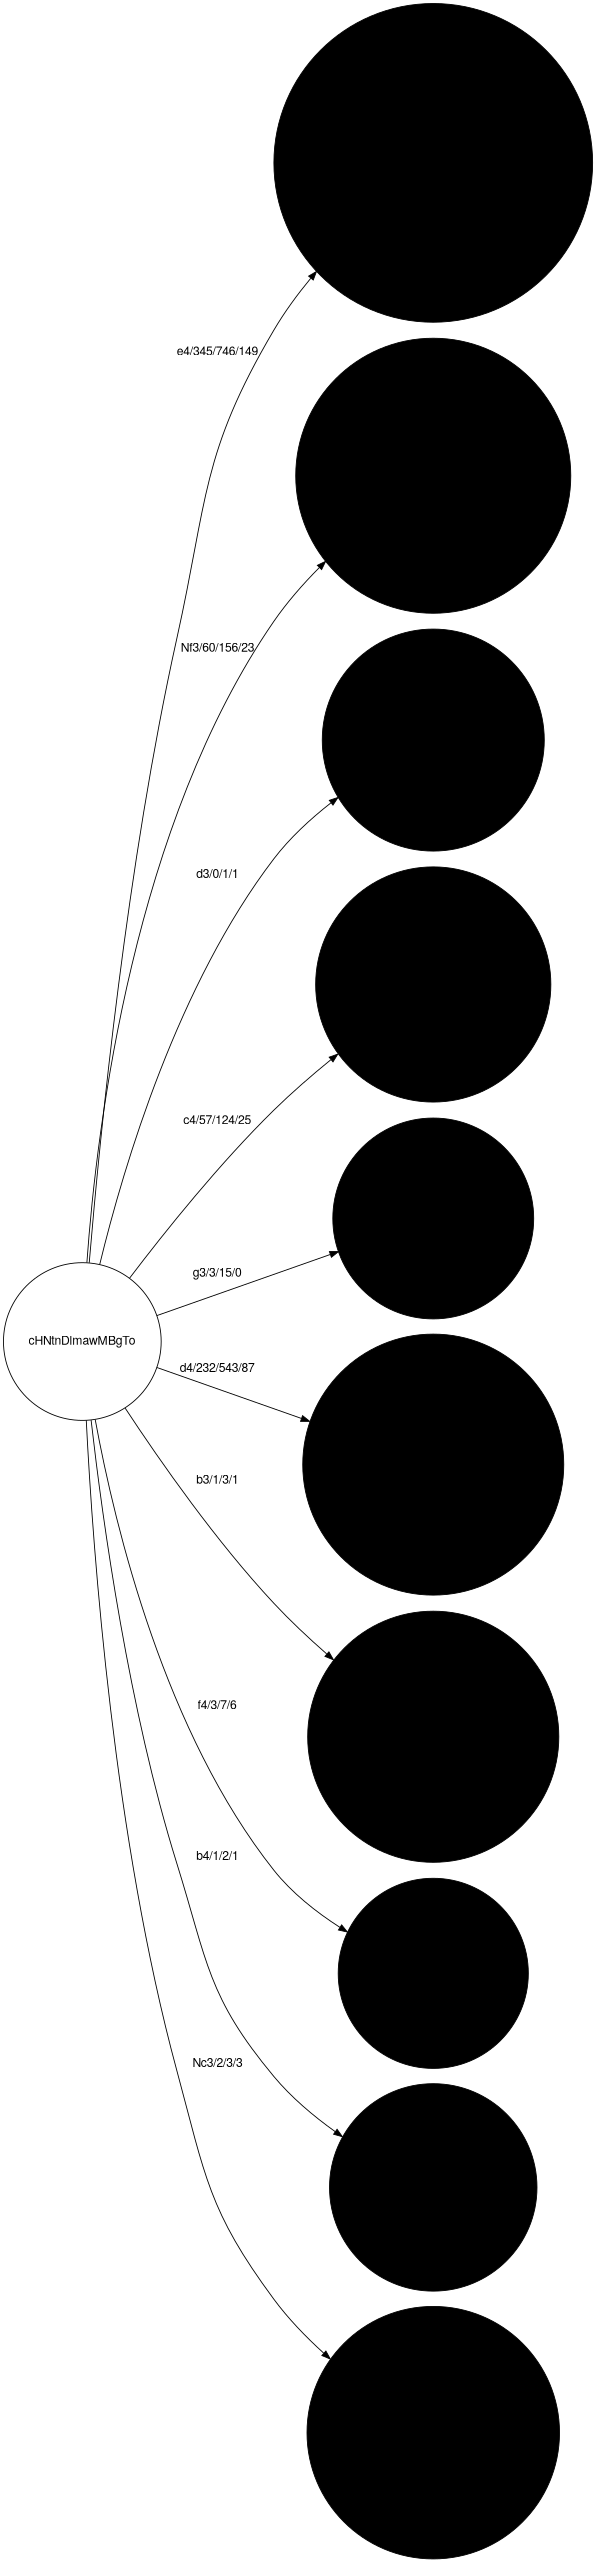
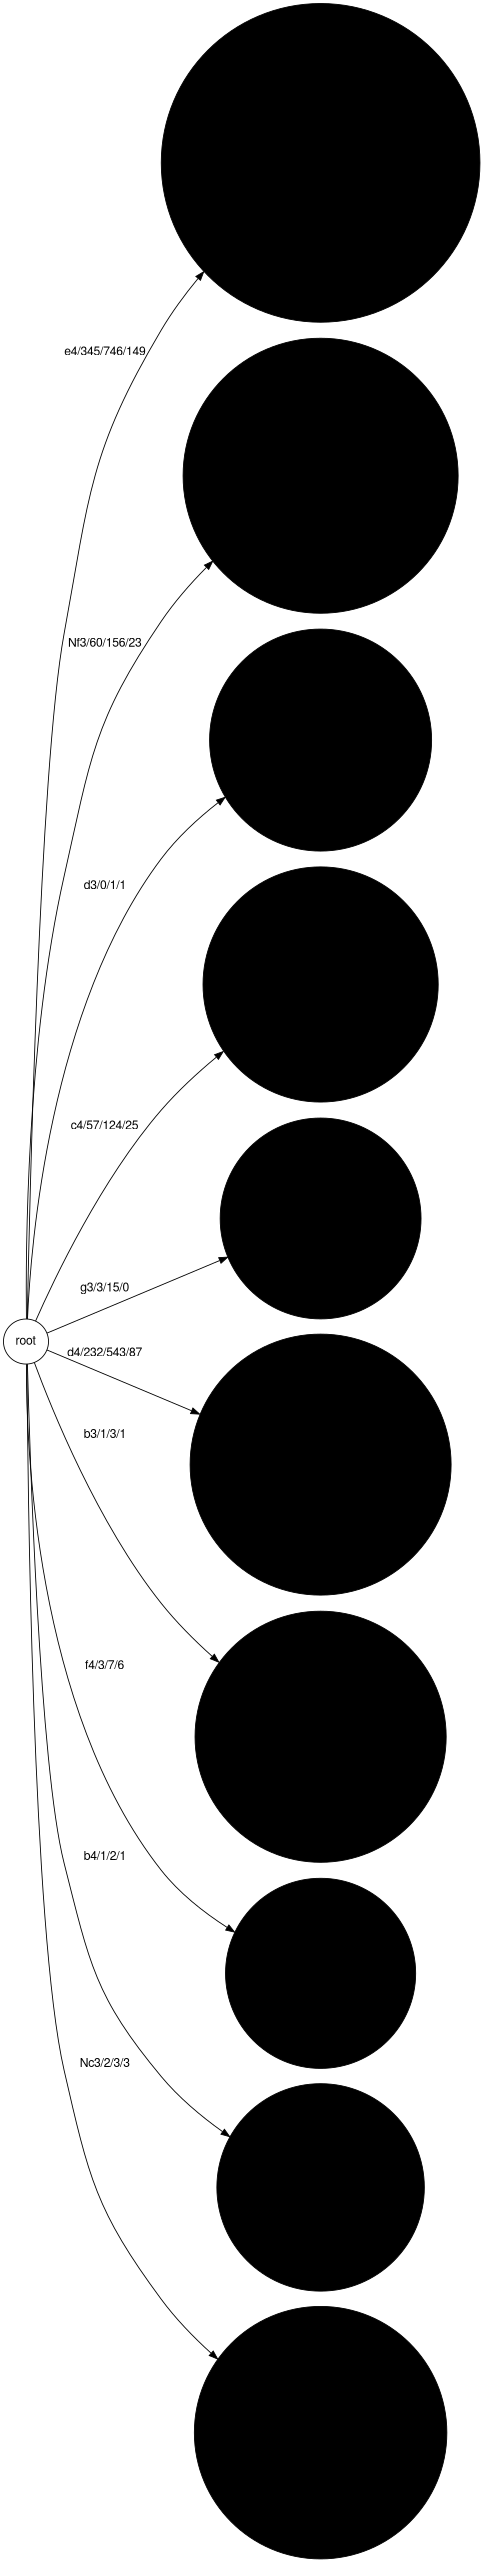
node "cHNtnDlmawMBgTo": label "cHNtnDlmawMBgTo" -> "root"
